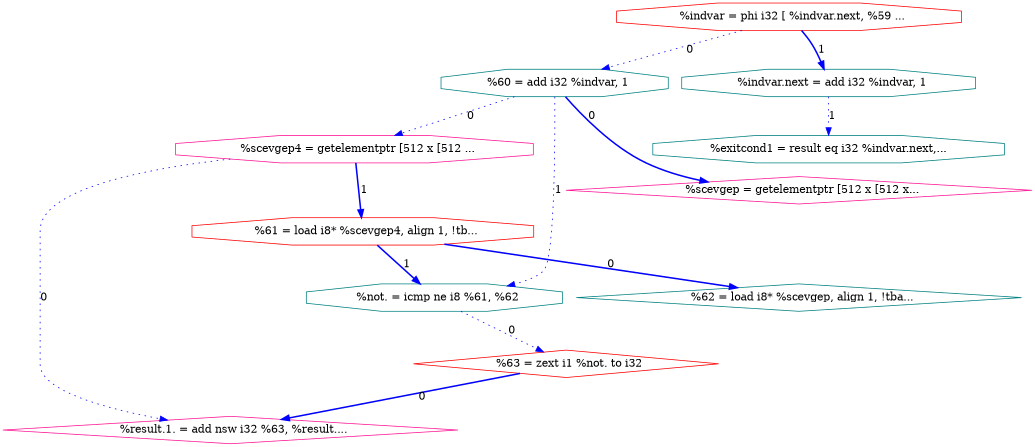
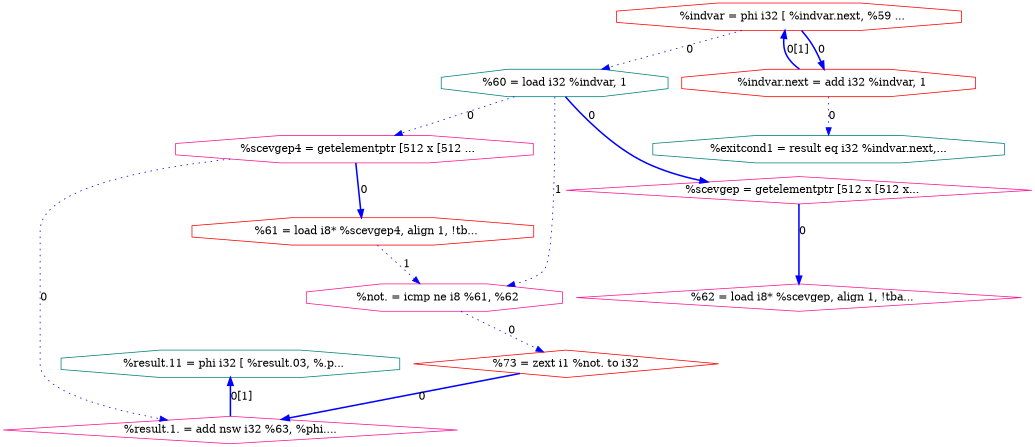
edge "%indvar = phi i32 [ %indvar.next, %59 ..." -> "%indvar.next = add i32 %indvar, 1": label "1" -> "0"
edge "%indvar.next = add i32 %indvar, 1" -> "%indvar = phi i32 [ %indvar.next, %59 ...": added, label "0[1]"
node "%60 = add i32 %indvar, 1": label "%60 = add i32 %indvar, 1" -> "%60 = load i32 %indvar, 1"
node "%indvar.next = add i32 %indvar, 1": color teal -> red
edge "%indvar.next = add i32 %indvar, 1" -> "%exitcond1 = result eq i32 %indvar.next,...": label "1" -> "0"
edge "%scevgep4 = getelementptr [512 x [512 ..." -> "%61 = load i8* %scevgep4, align 1, !tb...": label "1" -> "0"
edge "%61 = load i8* %scevgep4, align 1, !tb..." -> "%not. = icmp ne i8 %61, %62": style bold -> dotted
edge "%61 = load i8* %scevgep4, align 1, !tb..." -> "%62 = load i8* %scevgep, align 1, !tba...": now "%scevgep = getelementptr [512 x [512 x..." -> "%62 = load i8* %scevgep, align 1, !tba..."
node "%not. = icmp ne i8 %61, %62": color teal -> deeppink
node "%62 = load i8* %scevgep, align 1, !tba...": color teal -> deeppink
node "%result.11 = phi i32 [ %result.03, %.p...": added
node "%63 = zext i1 %not. to i32": label "%63 = zext i1 %not. to i32" -> "%73 = zext i1 %not. to i32"
node "%result.1. = add nsw i32 %63, %result....": label "%result.1. = add nsw i32 %63, %result...." -> "%result.1. = add nsw i32 %63, %phi...."
